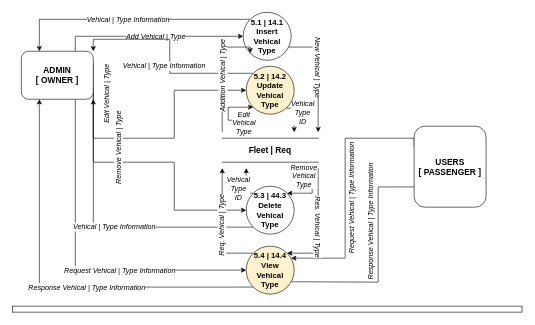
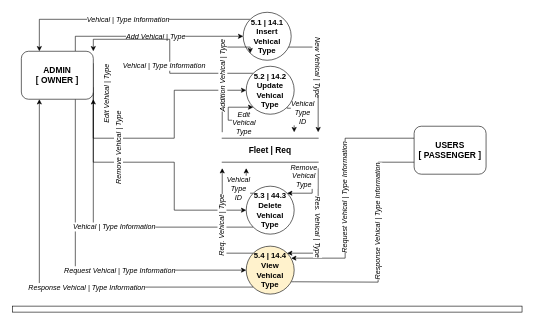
node "5.2 | 14.2UpdateVehical Type": fillcolor #fff2cc -> #ffffff
node "USERS[ PASSENGER ]": size 72x81 -> 72x48
